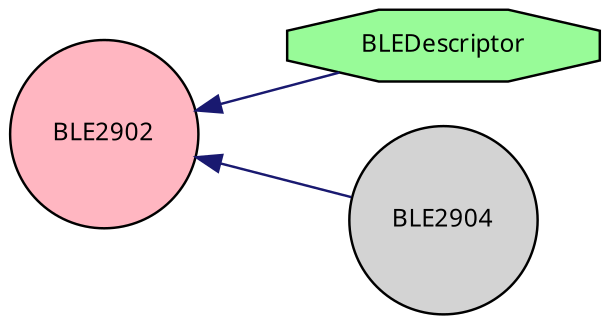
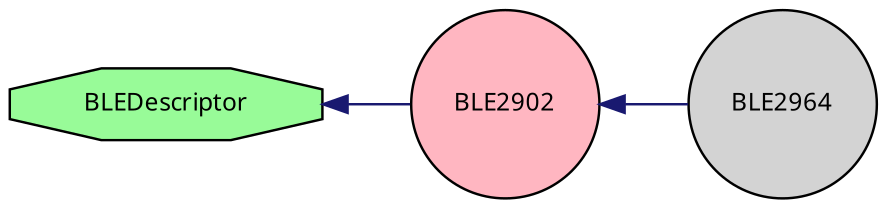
edge "BLEDescriptor" -> "BLE2902": reversed
node "BLE2904": label "BLE2904" -> "BLE2964"
